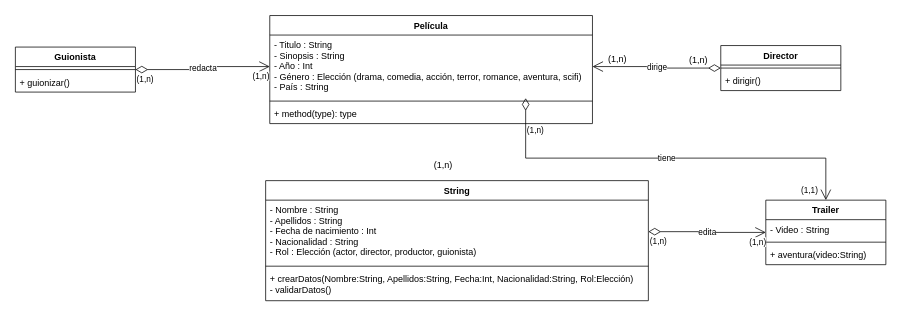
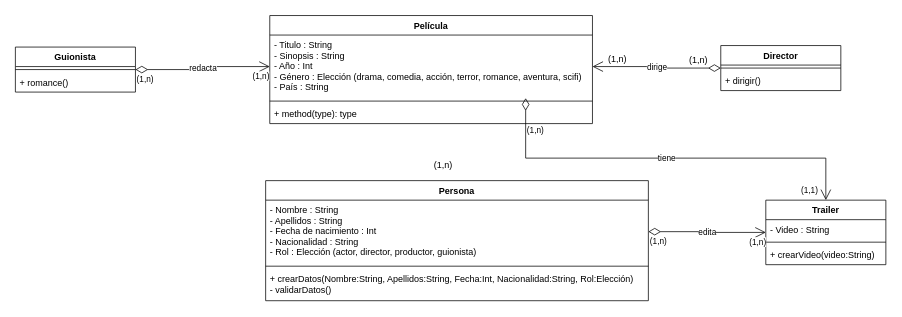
node "+ guionizar()": label "+ guionizar()" -> "+ romance()"
node "String": label "String" -> "Persona"
node "+ aventura(video:String)": label "+ aventura(video:String)" -> "+ crearVideo(video:String)"
